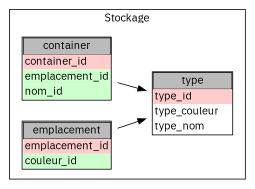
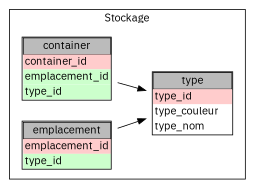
node "container": text "nom_id" -> "type_id"
node "emplacement": text "couleur_id" -> "type_id"
